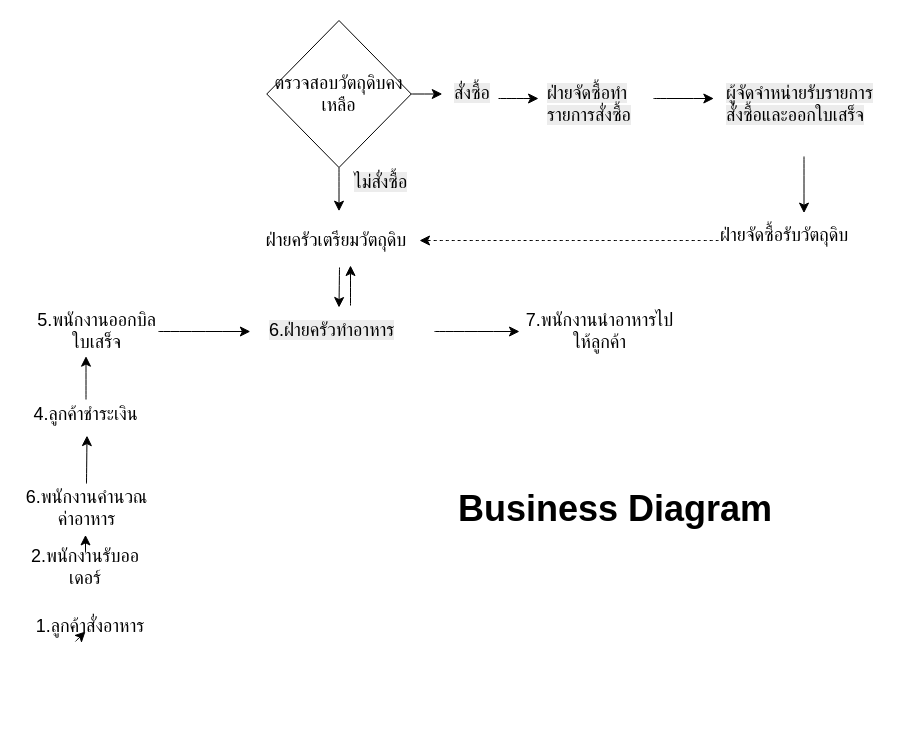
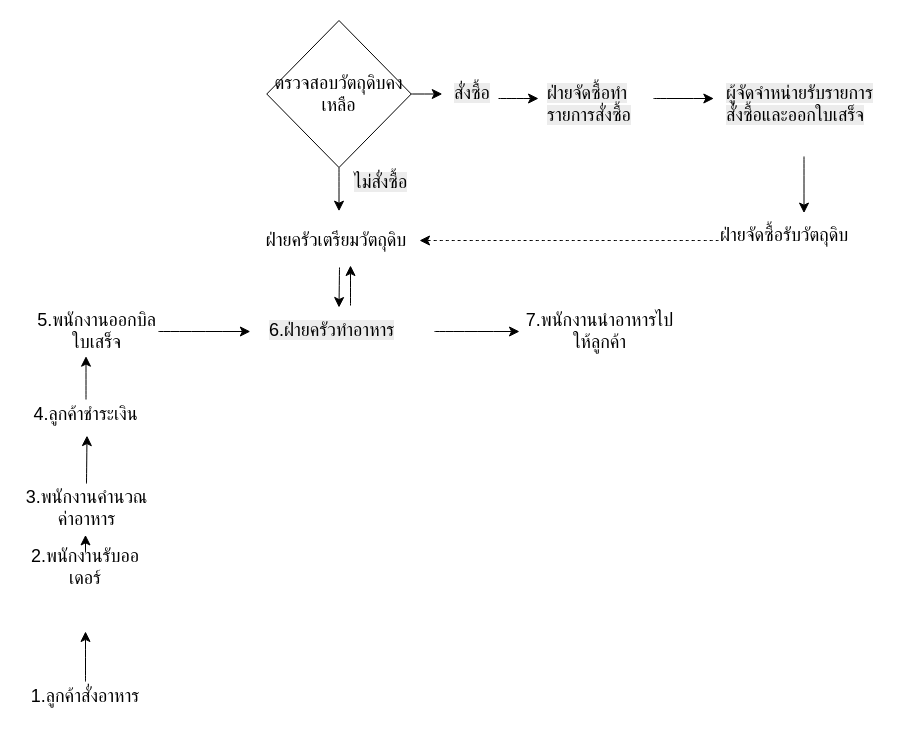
node "6.พนักงานคำนวณค่าอาหาร": label "6.พนักงานคำนวณค่าอาหาร" -> "3.พนักงานคำนวณค่าอาหาร"
node "Business Diagram": removed
node "1.ลูกค้าสั่งอาหาร": moved (91, 627) -> (86, 697)
